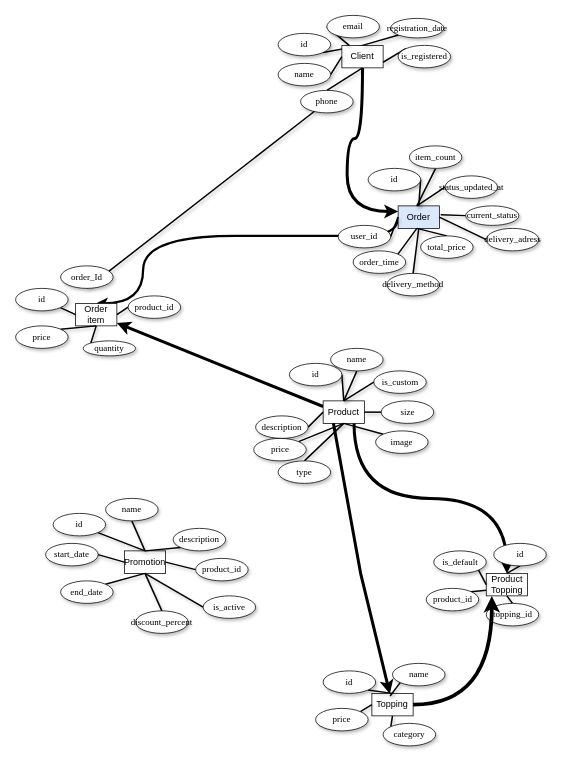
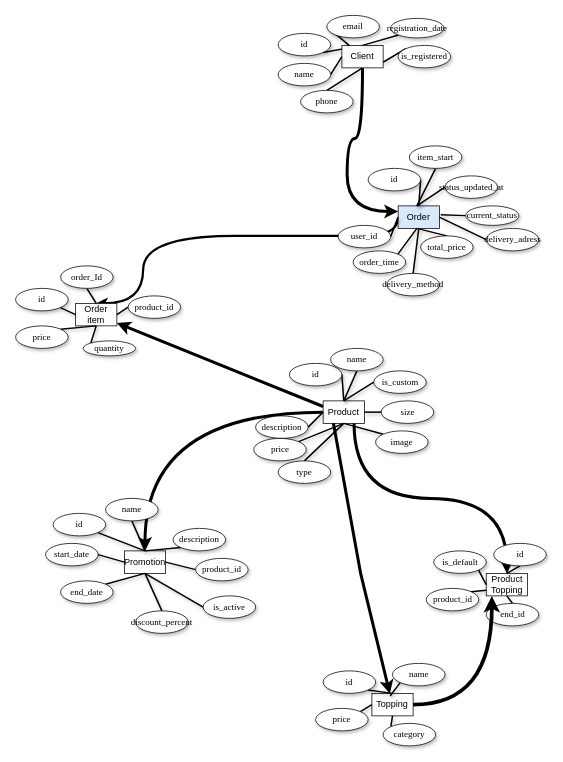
node "item_count": label "item_count" -> "item_start"
edge "phone" -- "order_Id": now "Order item" -- "order_Id"
edge "Product" -> "Promotion": added
node "topping_id": label "topping_id" -> "end_id"
